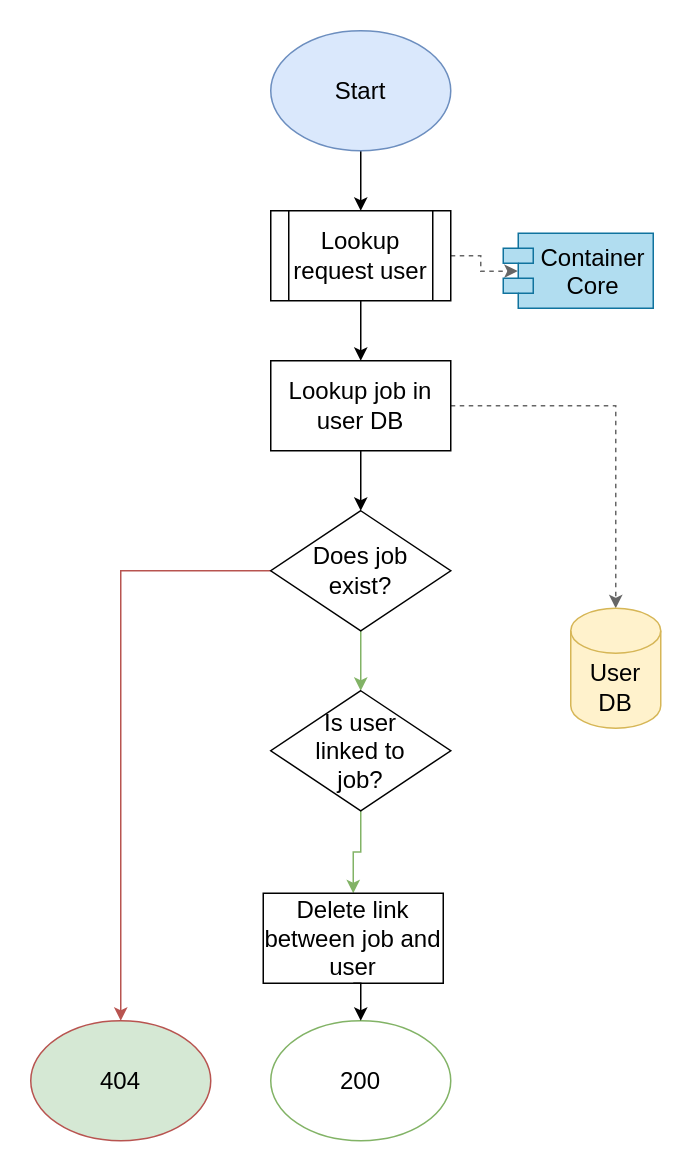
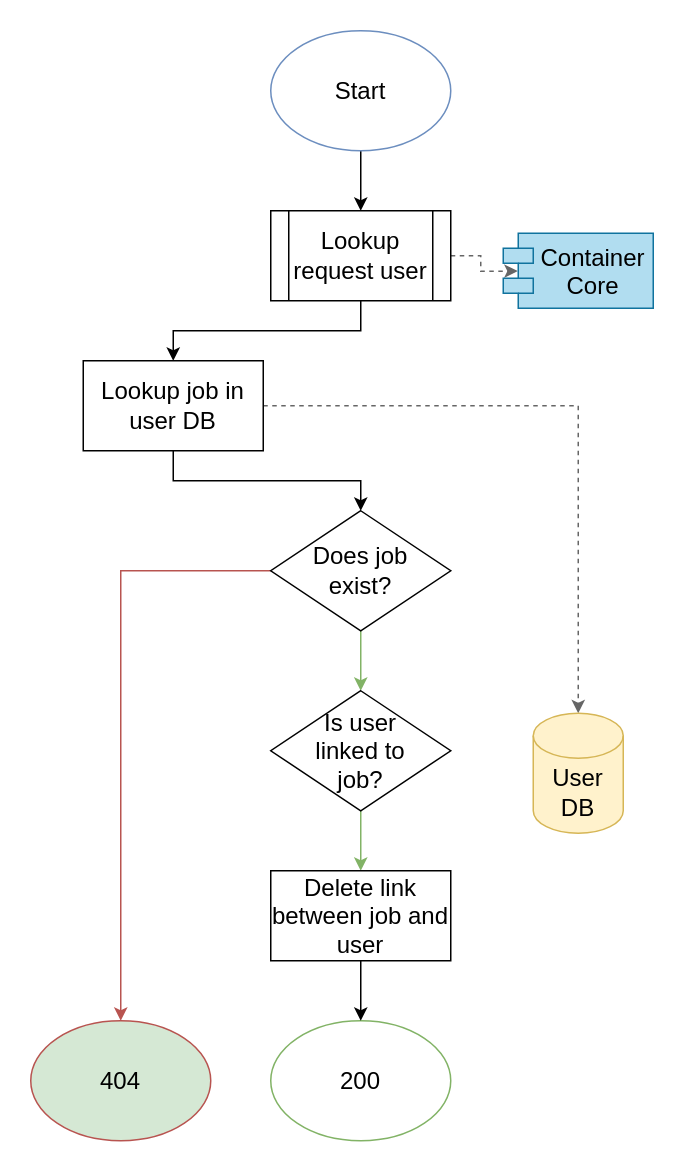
node "Start": fillcolor #dae8fc -> #ffffff
node "Lookup job in user DB": moved (361, 406) -> (173, 406)
node "User DB": moved (616, 668) -> (578, 773)
node "Delete link between job and user": moved (353, 938) -> (361, 916)
